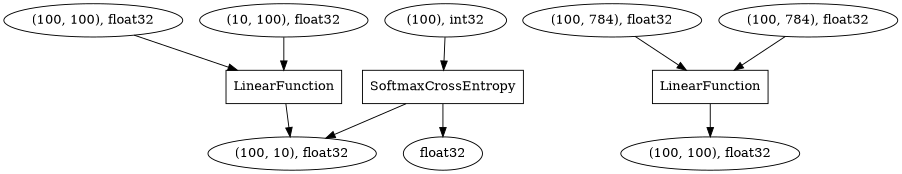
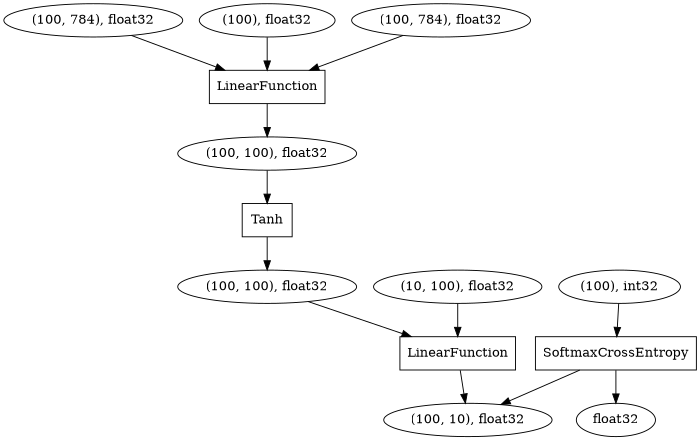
node "(100), float32": added
node "Tanh": added
